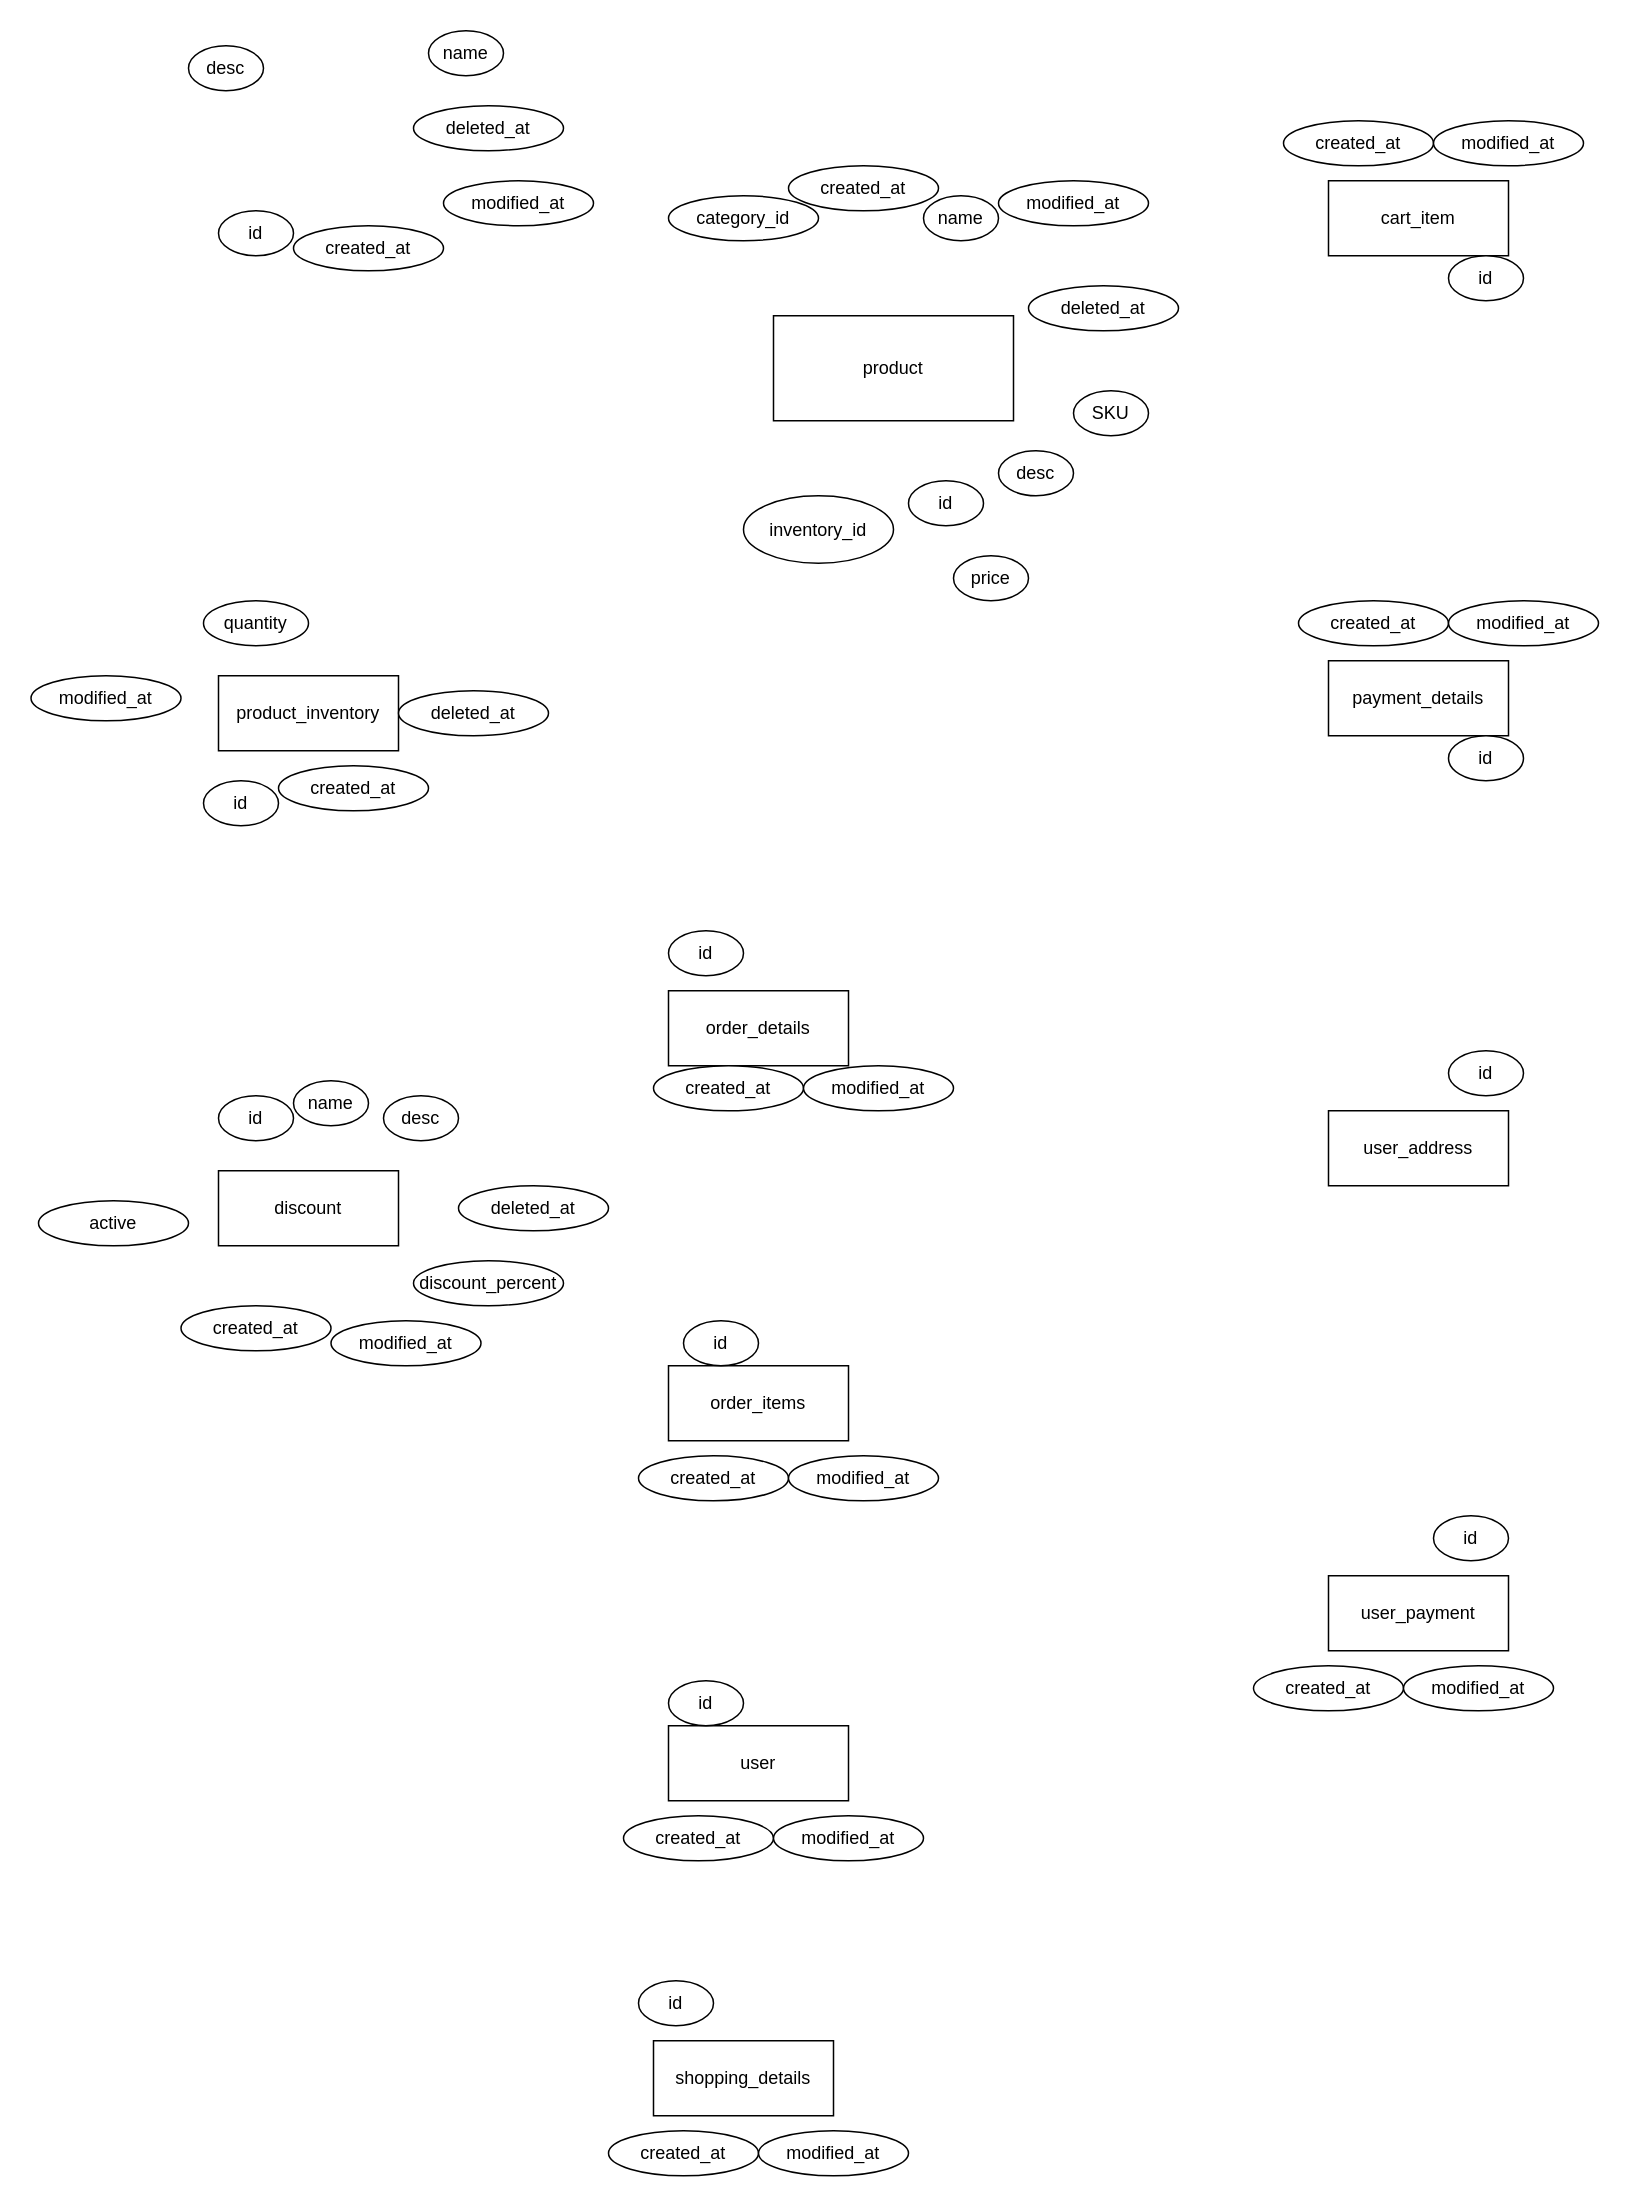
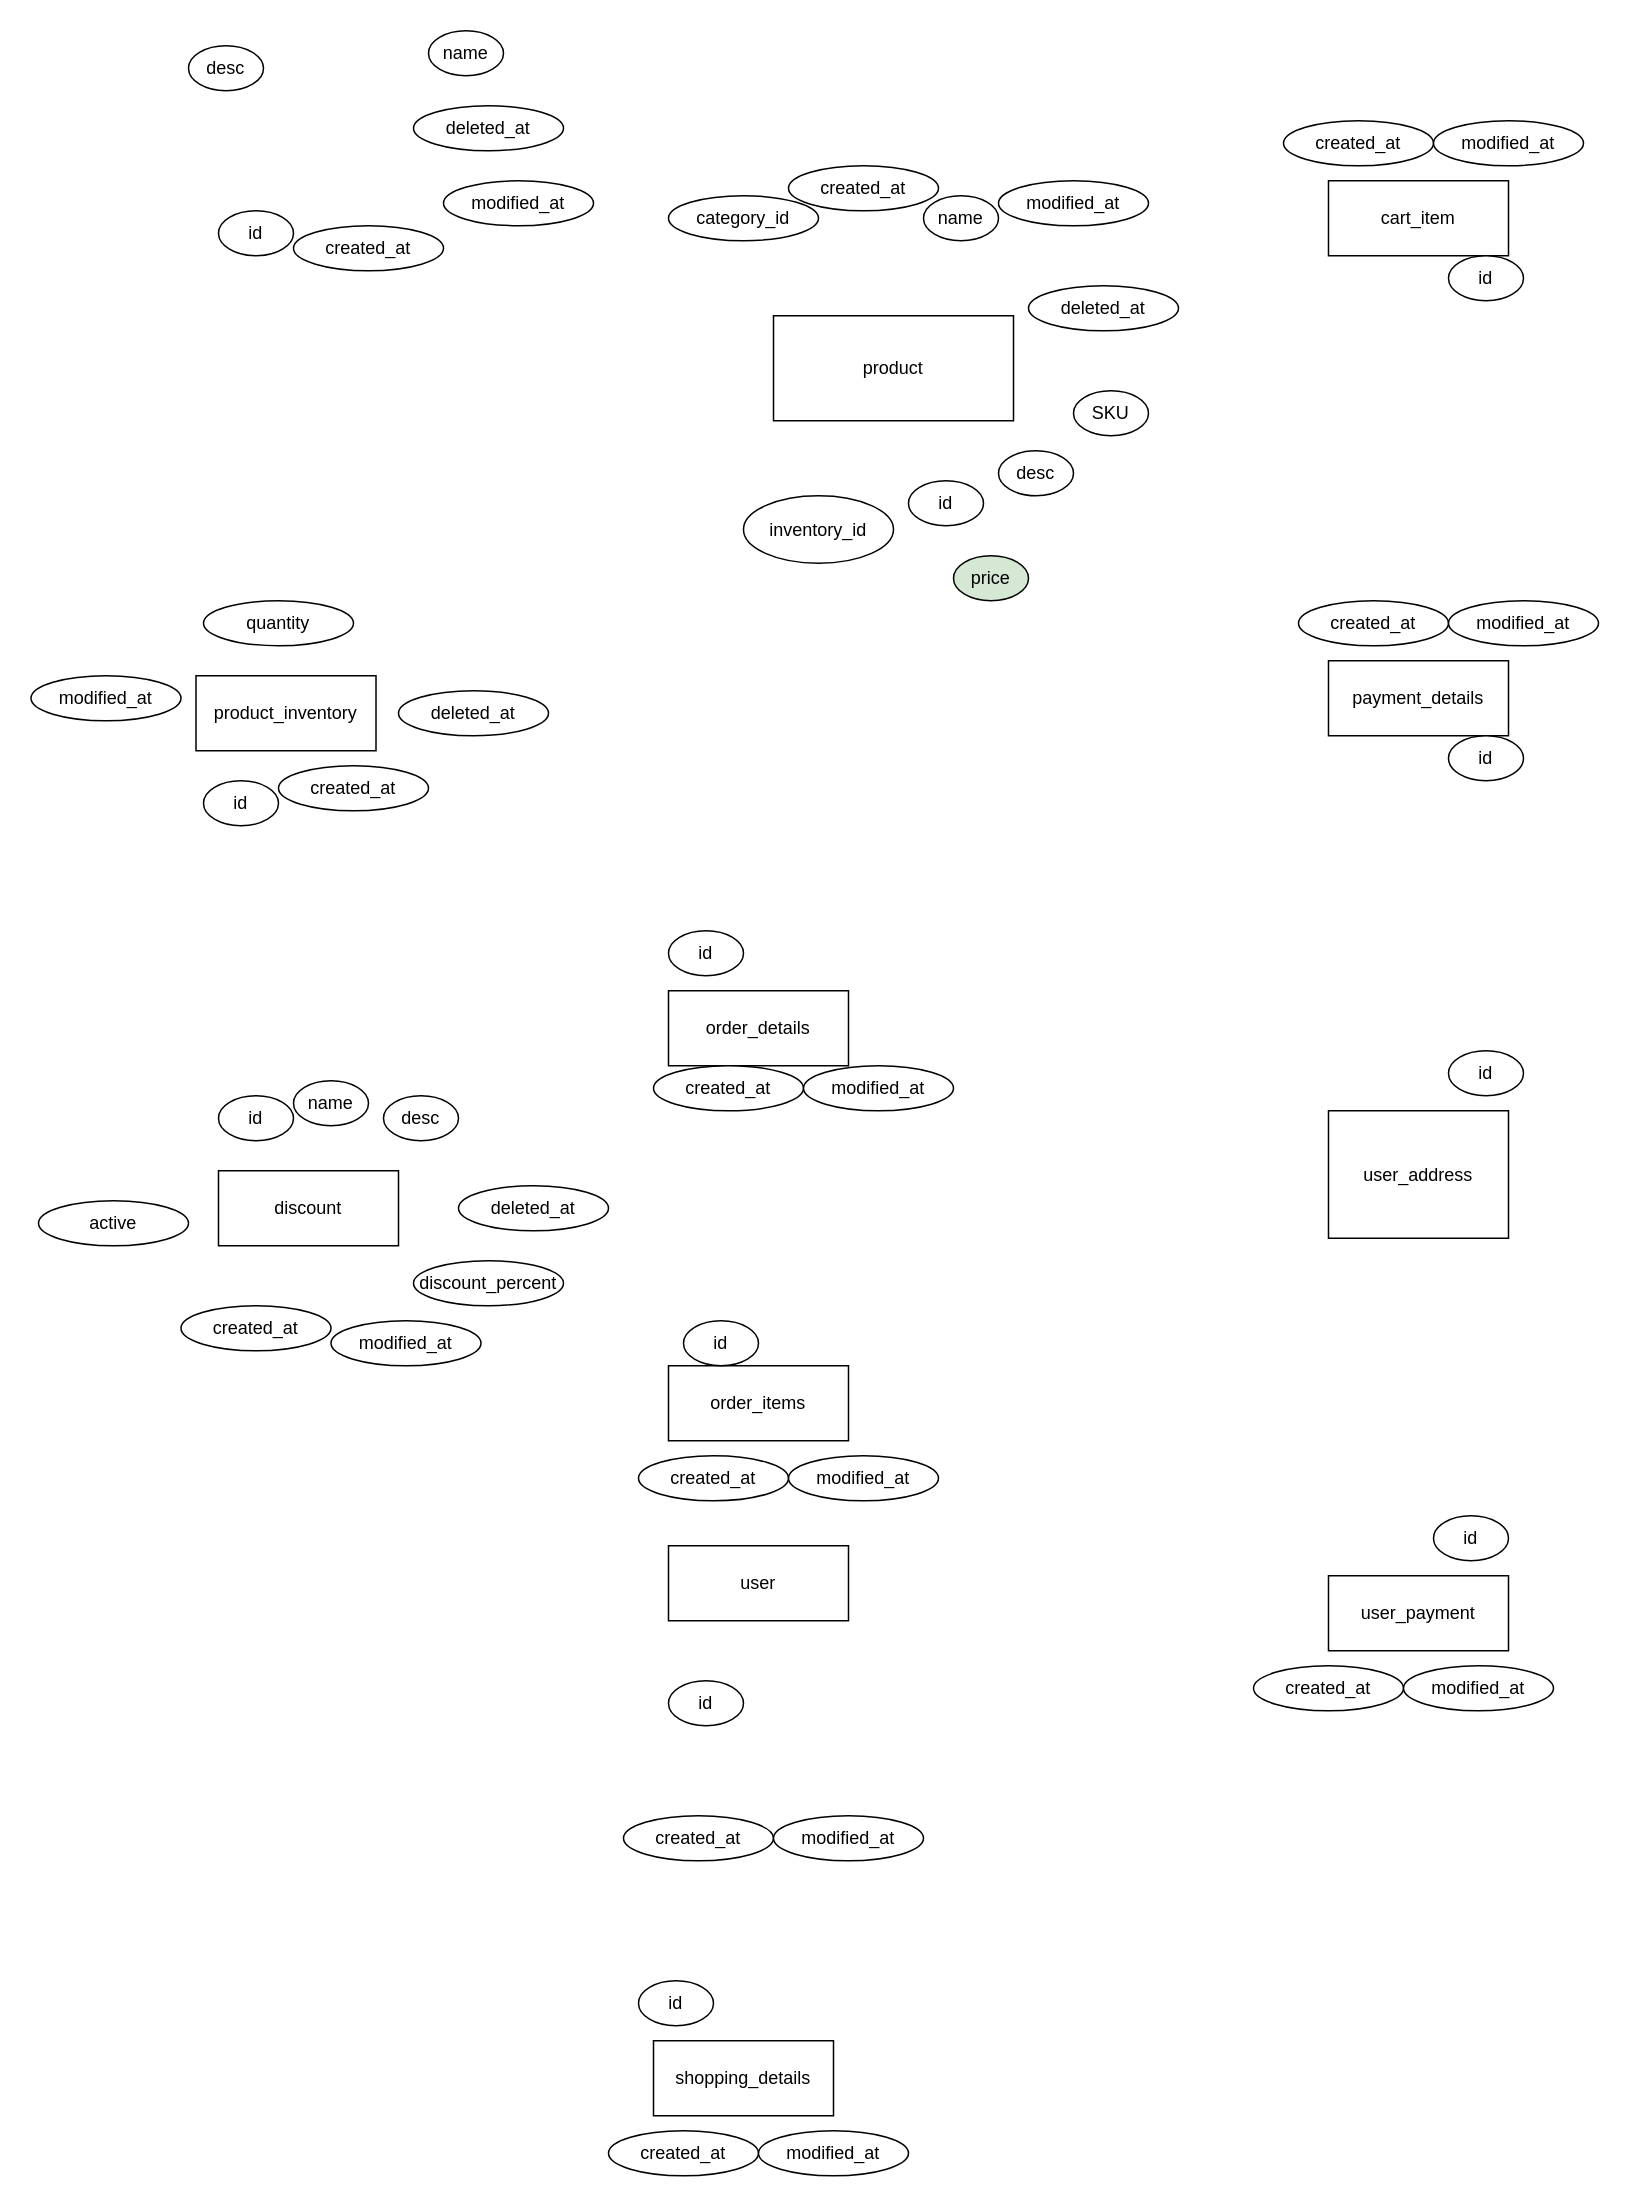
node "price": fillcolor #ffffff -> #d5e8d4
node "quantity": size 105x45 -> 150x45
node "product_inventory": moved (308, 713) -> (286, 713)
node "user_address": size 180x75 -> 180x128
node "user": moved (758, 1763) -> (758, 1583)
